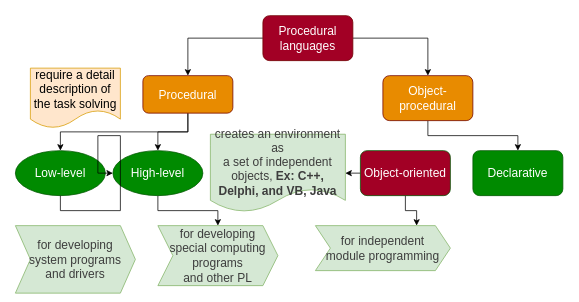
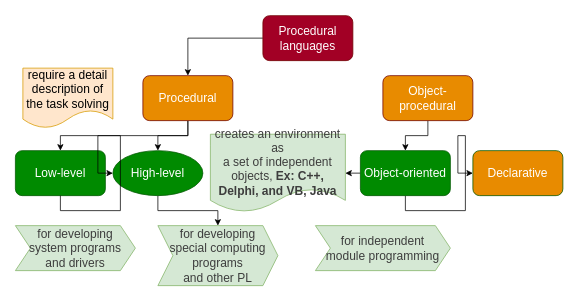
edge "Procedural languages" -> "Object-procedural": removed
node "Procedural": size 90x38 -> 90x45
node "require a detail description of the task solving": moved (75, 98) -> (68, 98)
edge "Object-procedural" -> "Object-oriented": added
edge "Object-procedural" -> "Declarative": removed
node "Low-level": shape ellipse -> rounded rectangle
node "Object-oriented": fillcolor #a20025 -> #008a00
node "Declarative": fillcolor #008a00 -> #e88b00
edge "Object-oriented" -> "for independent module programming": now "Object-oriented" -> "Declarative"
node "for developing system programs and drivers": size 120x68 -> 120x45
